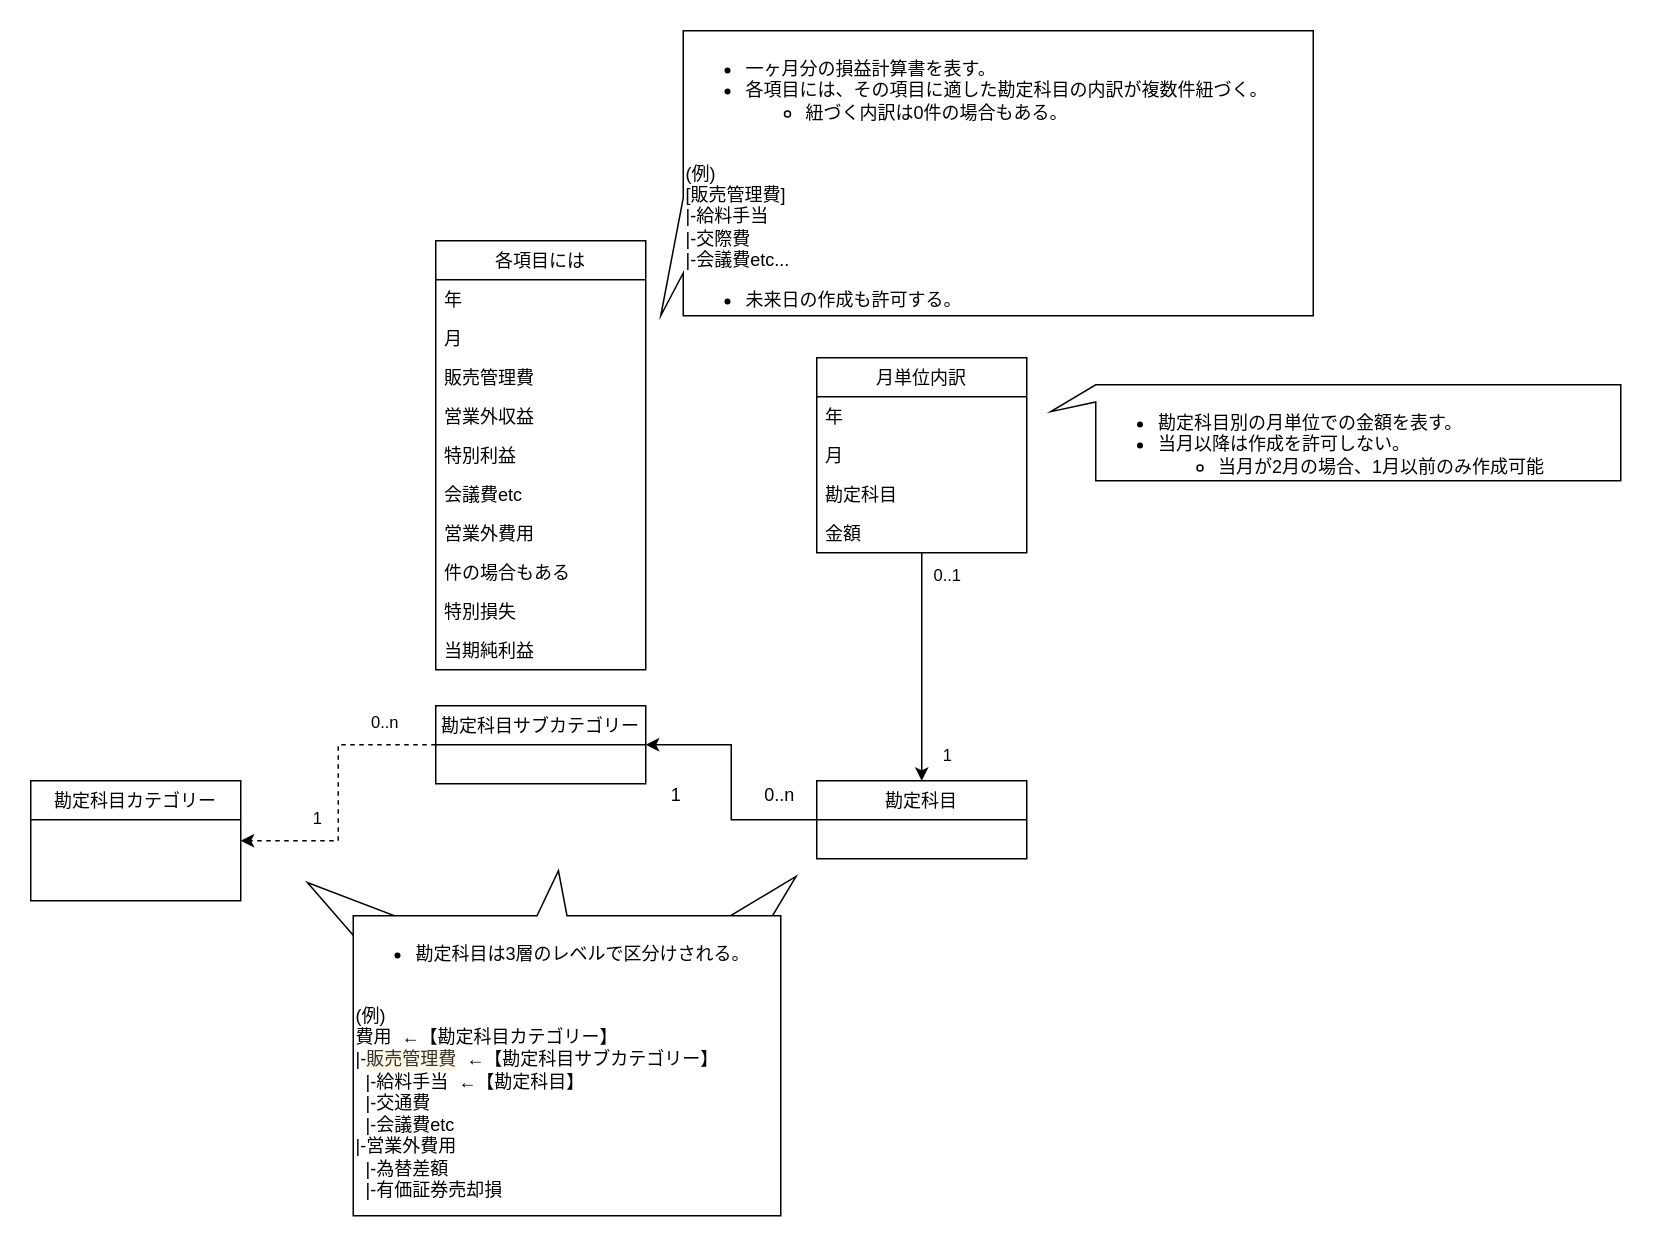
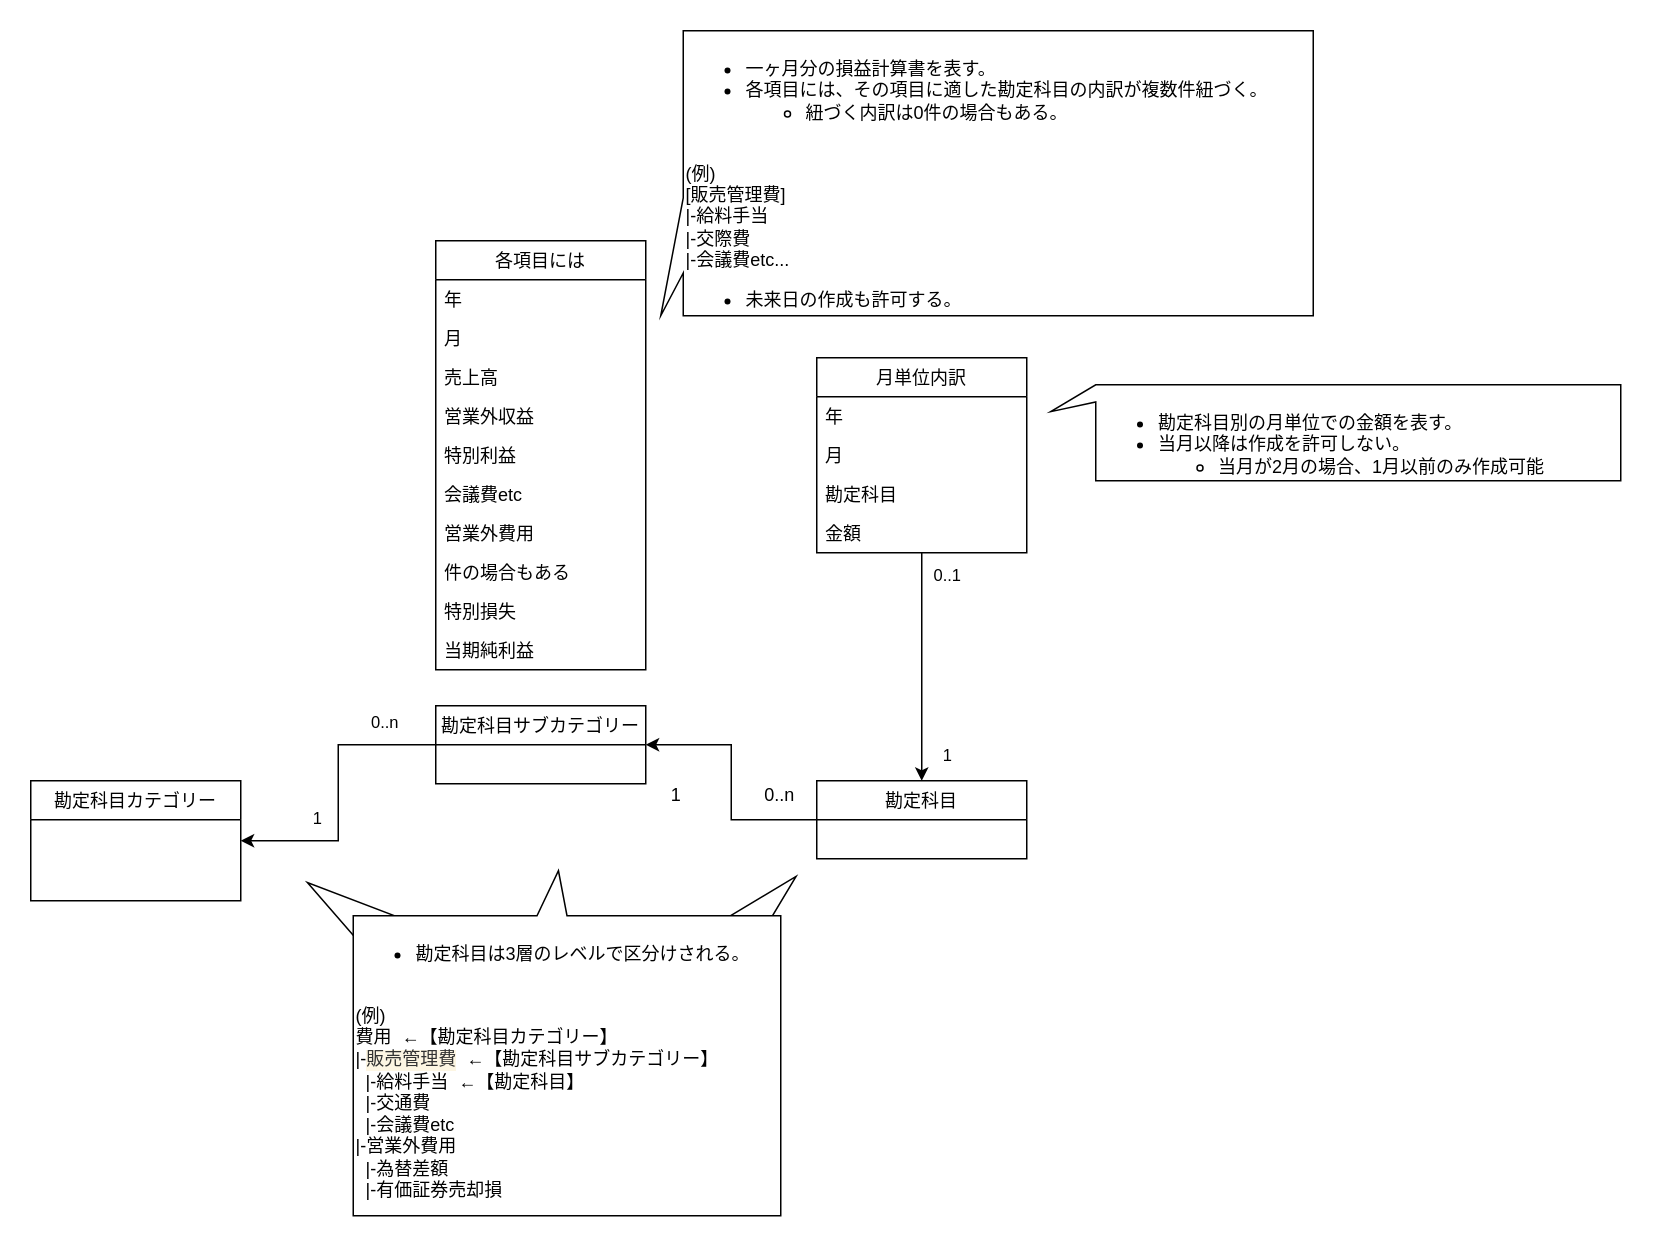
node "販売管理費": label "販売管理費" -> "売上高"
edge "勘定科目サブカテゴリー" -> "勘定科目カテゴリー": style dashed -> solid
